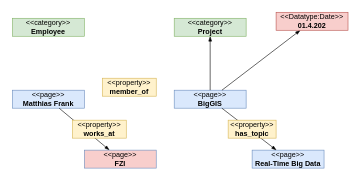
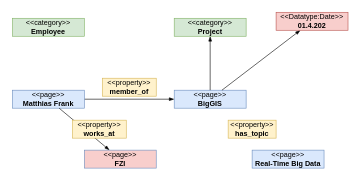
edge "<<page>> Matthias Frank" -> "<<page>> BigGIS": added
edge "<<page>> BigGIS" -> "<<page>> Real-Time Big Data": removed
